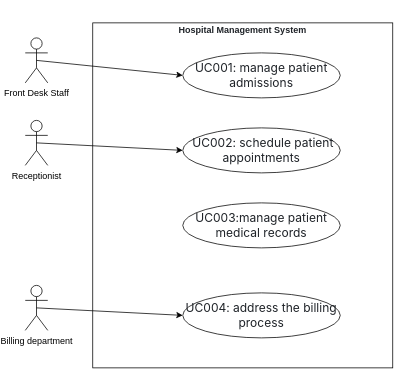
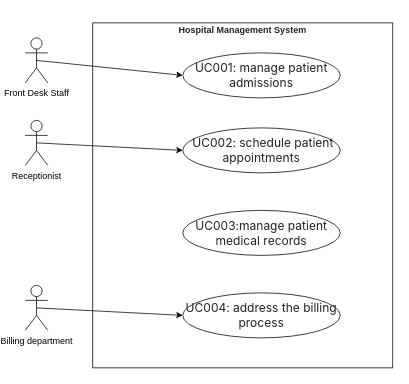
node "UC003:manage patient medical records": moved (261, 225) -> (261, 233)
